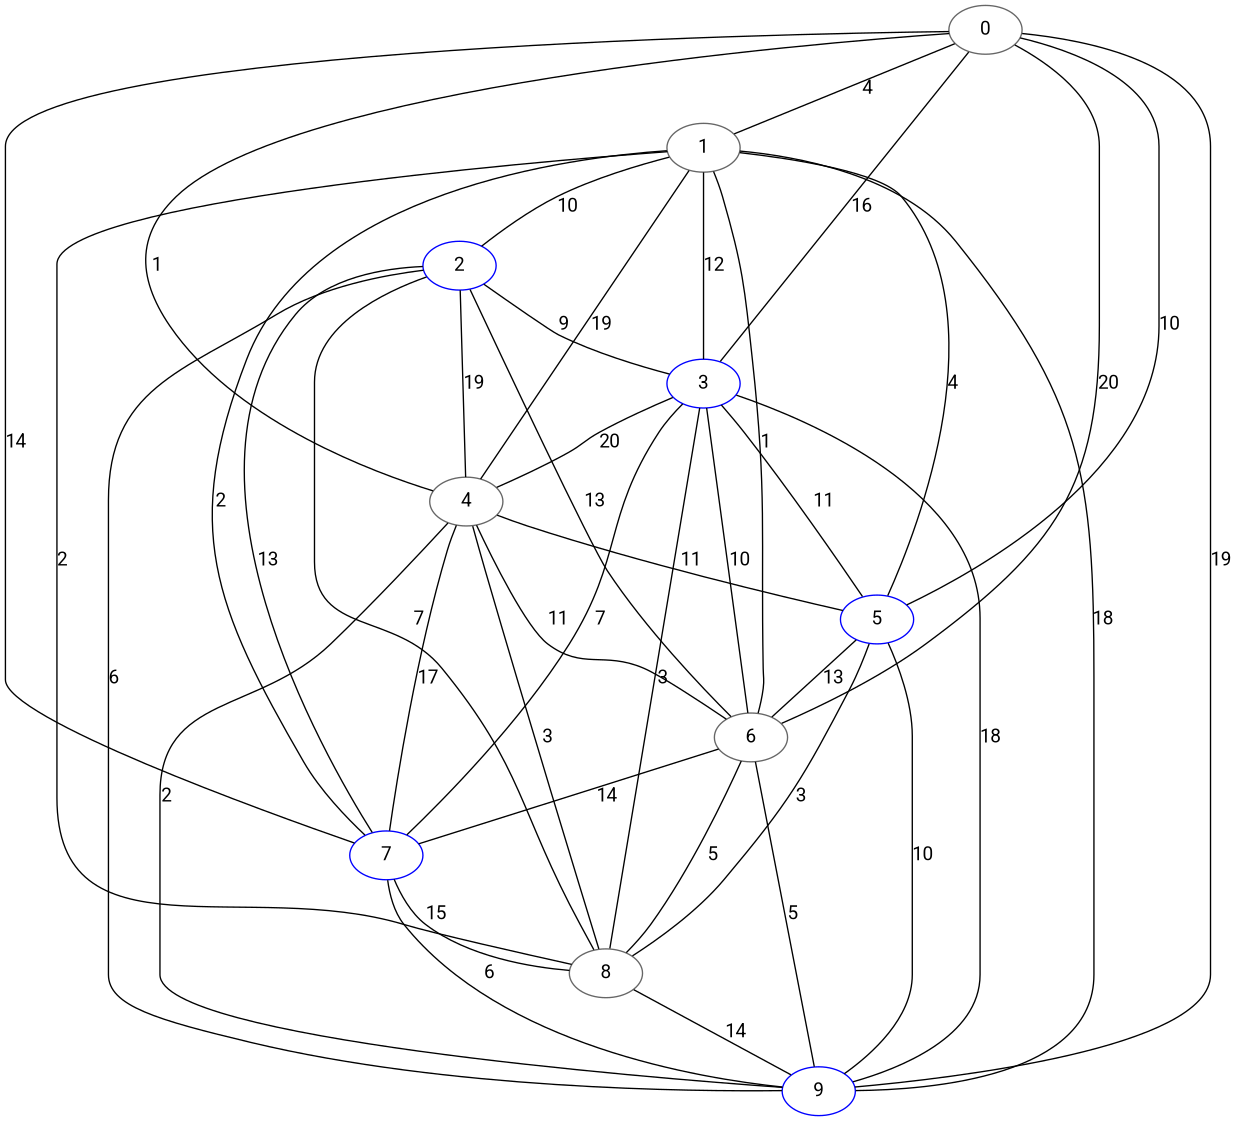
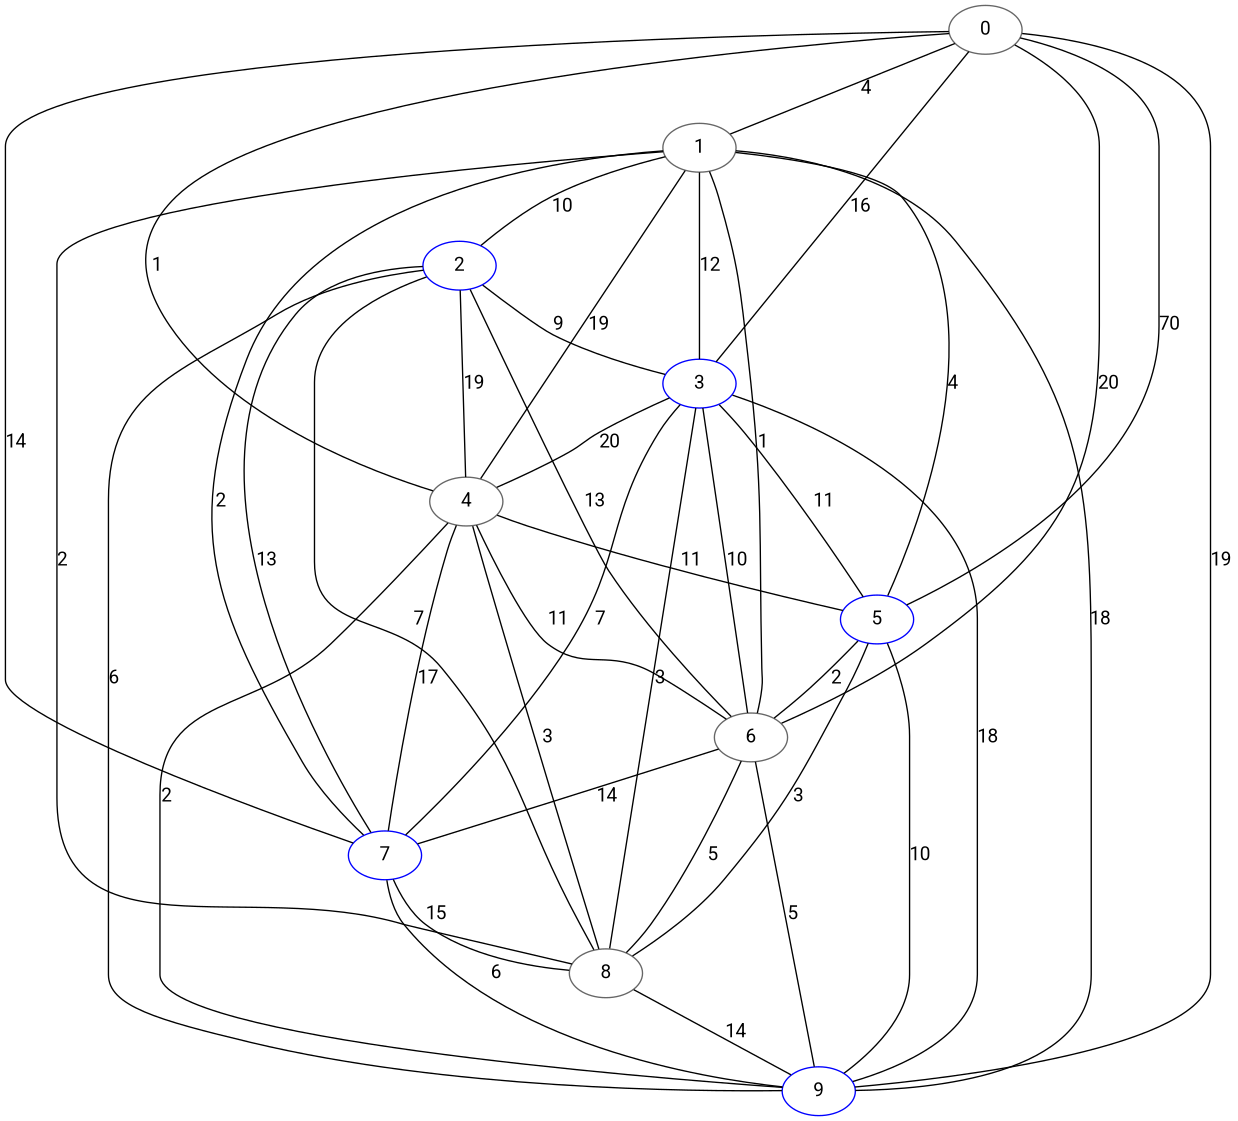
edge "0" -- "5": label "10" -> "70"
edge "5" -- "6": label "13" -> "2"
